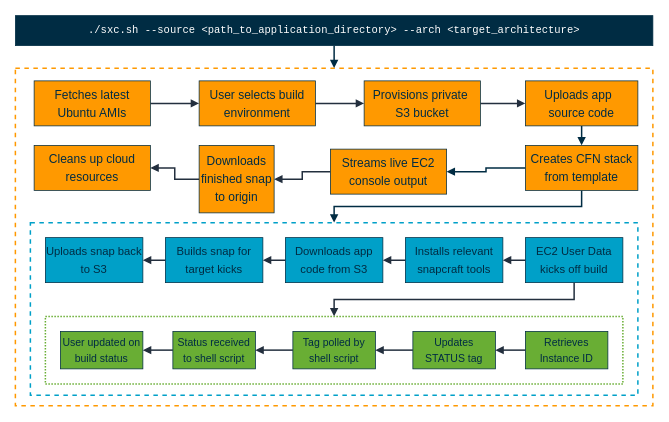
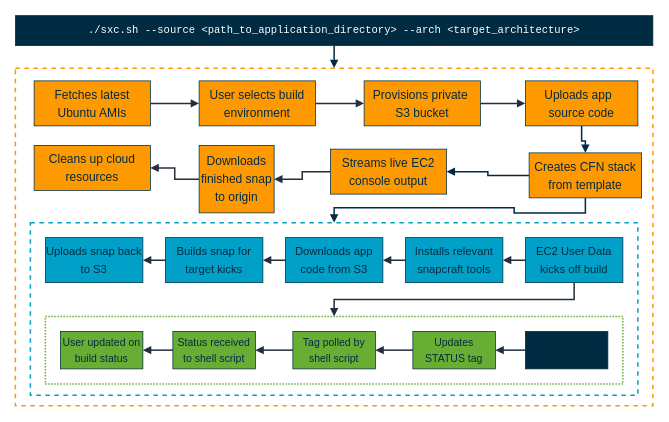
node "Creates CFN stack from template": moved (582, 168) -> (585, 175)
node "Retrieves Instance ID": fillcolor #69ae34 -> #002c43
